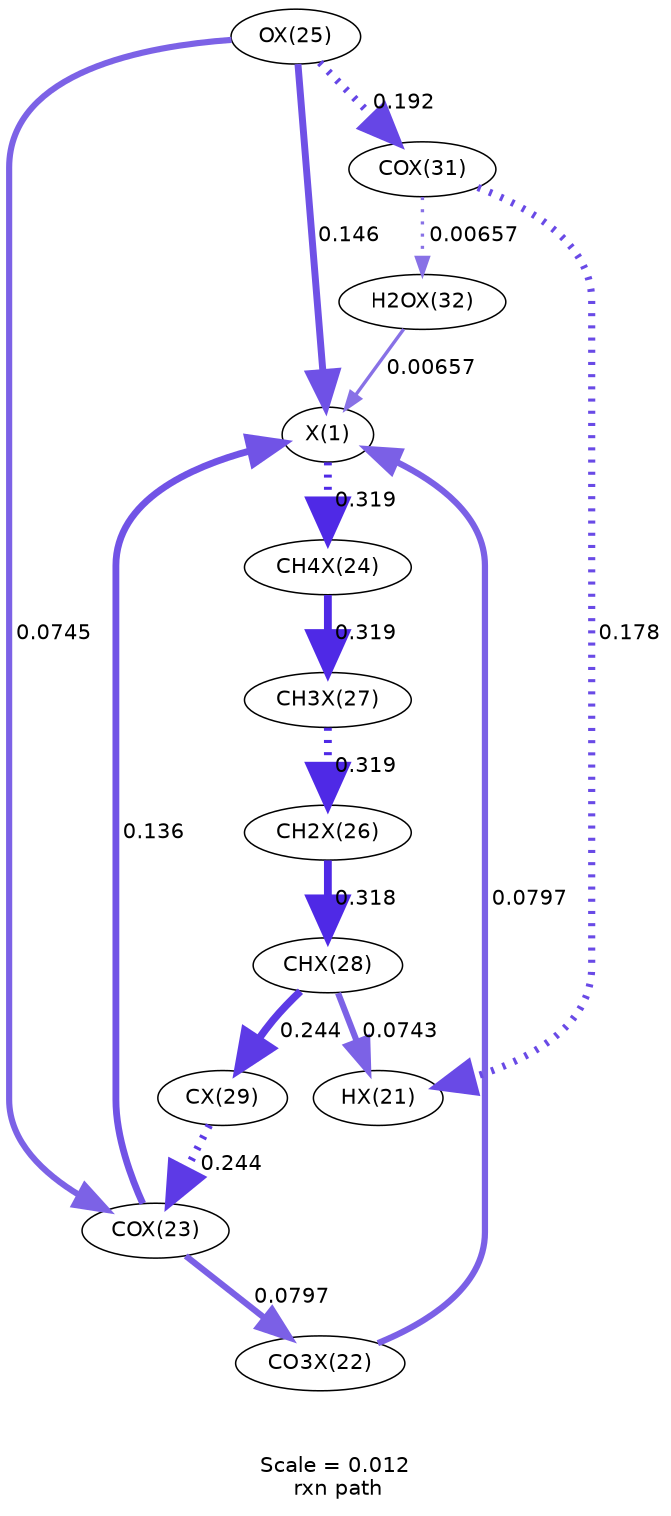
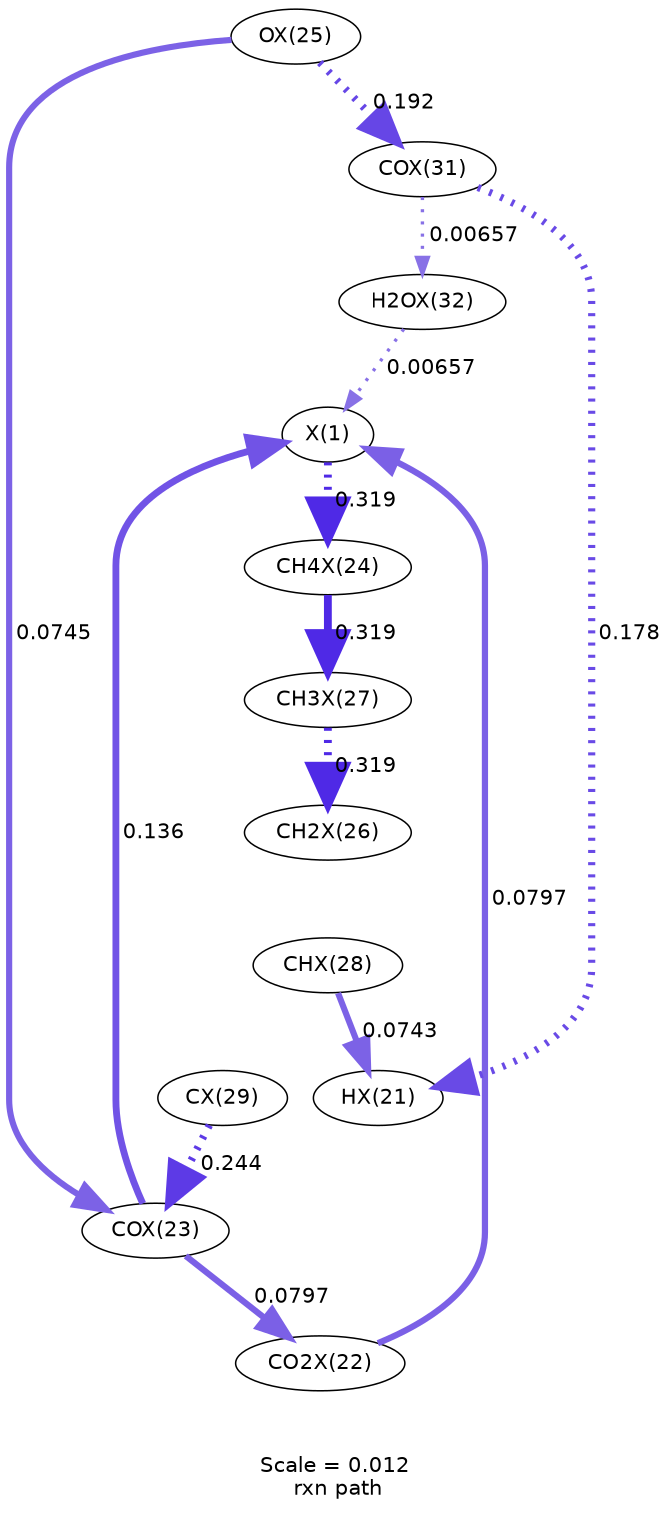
edge "OX(25)" -> "X(1)": removed, label "0.146"
edge "H2OX(32)" -> "X(1)": style solid -> dotted
edge "CH2X(26)" -> "CHX(28)": removed, label "0.318"
edge "CHX(28)" -> "CX(29)": removed, label "0.244"
node "CO3X(22)": label "CO3X(22)" -> "CO2X(22)"
